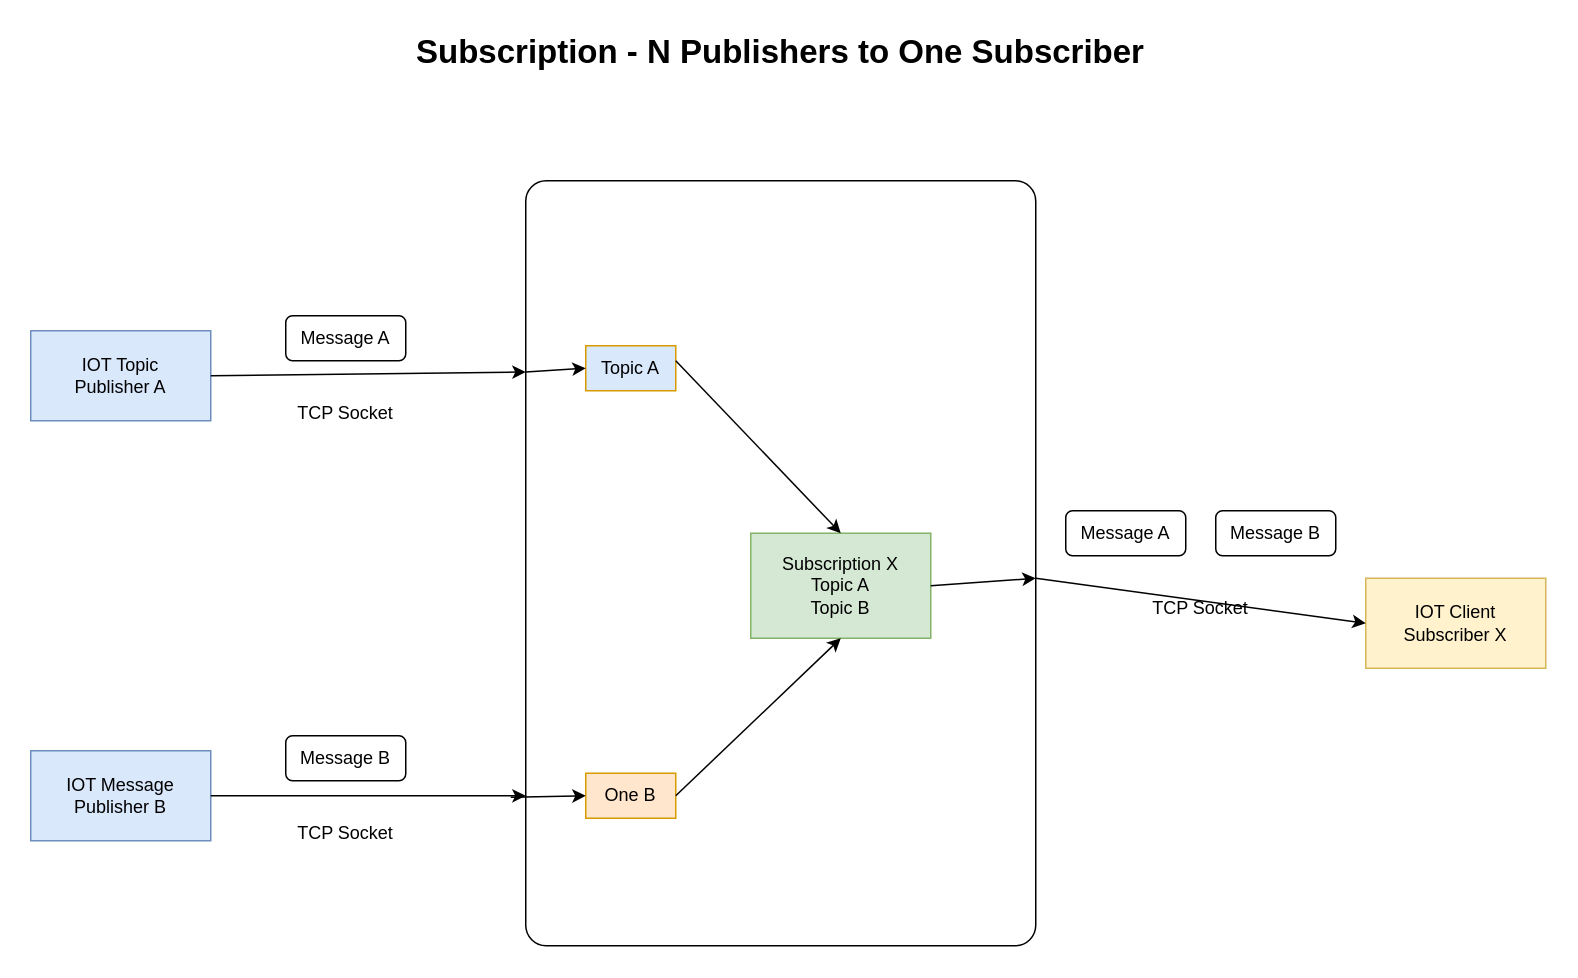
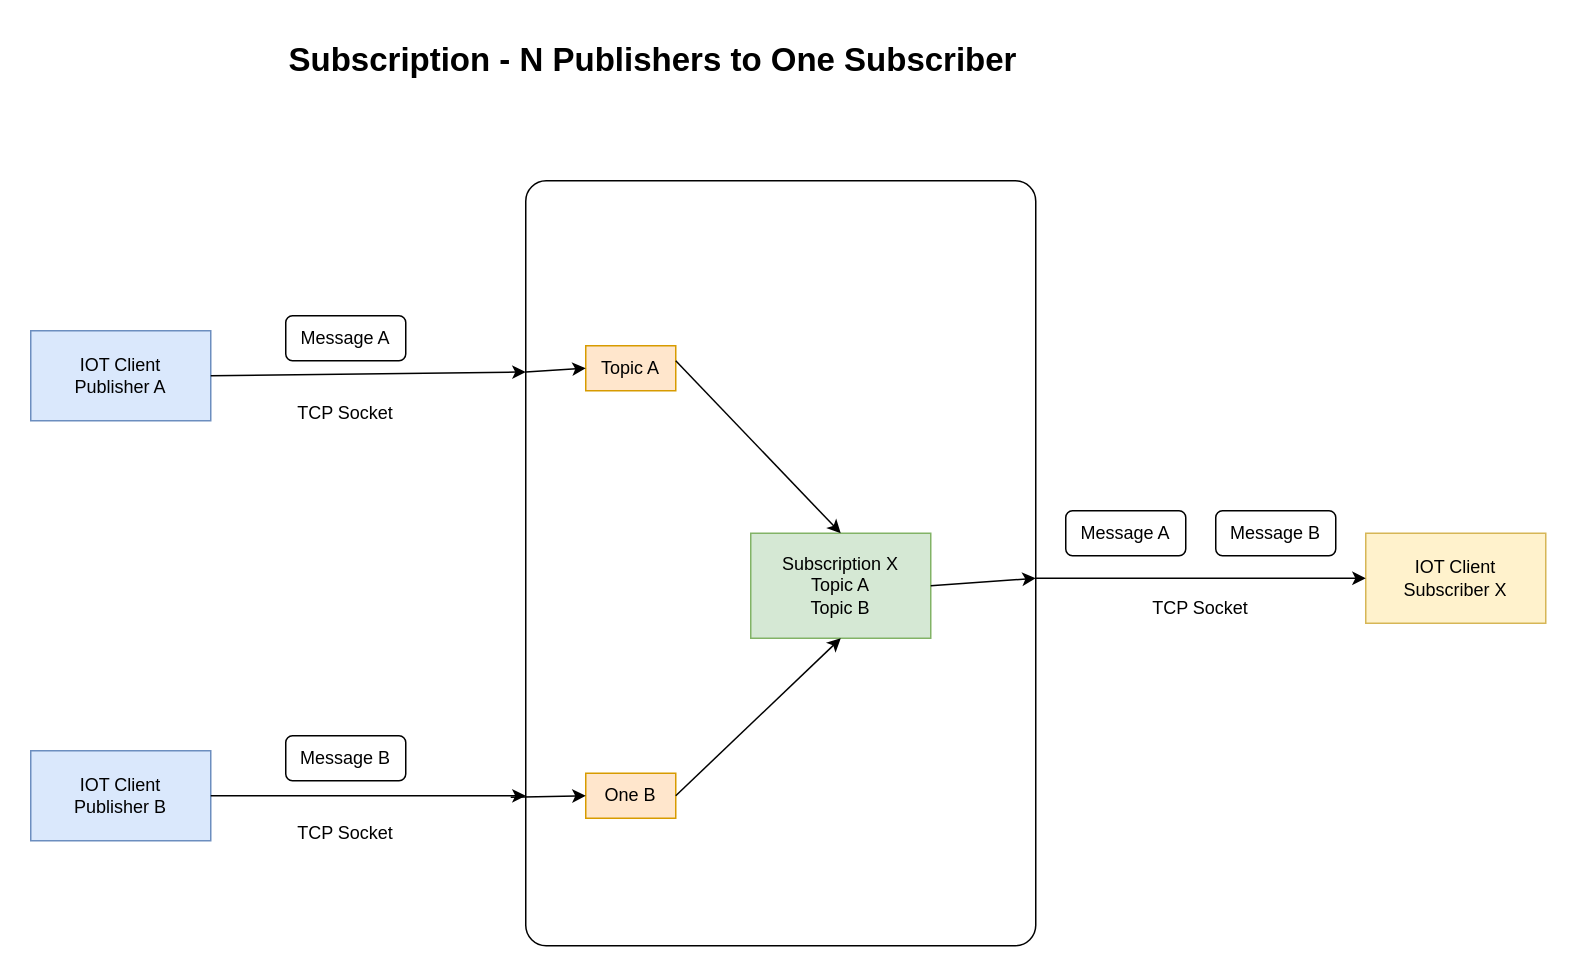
node "Subscription - N Publishers to One Subscriber": moved (781, 53) -> (653, 61)
node "Topic A": fillcolor #dae8fc -> #ffe6cc
node "IOT Topic Publisher A": label "IOT Topic Publisher A" -> "IOT Client Publisher A"
node "IOT Client Subscriber X": moved (1456, 623) -> (1456, 578)
node "IOT Message Publisher B": label "IOT Message Publisher B" -> "IOT Client Publisher B"
